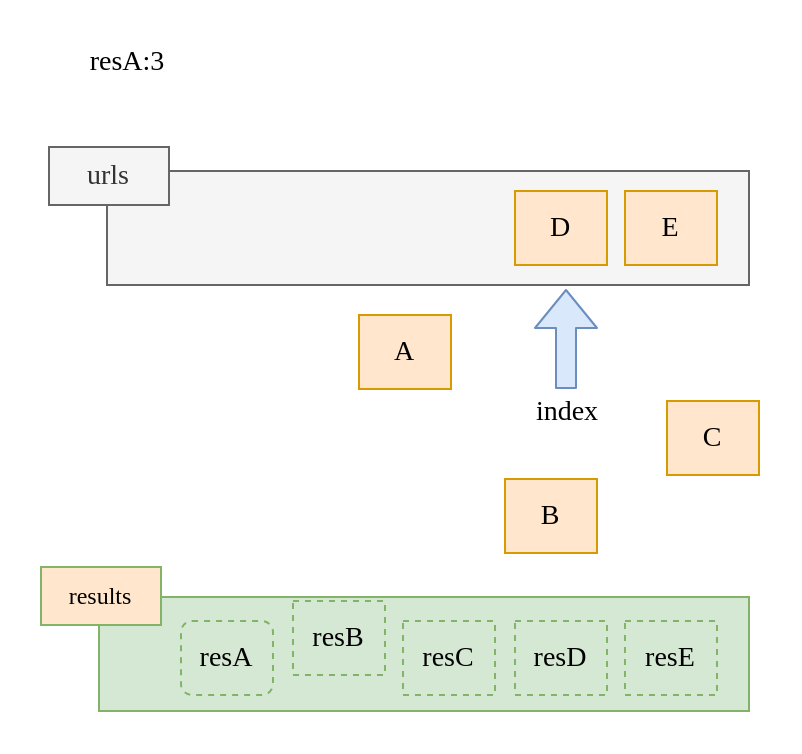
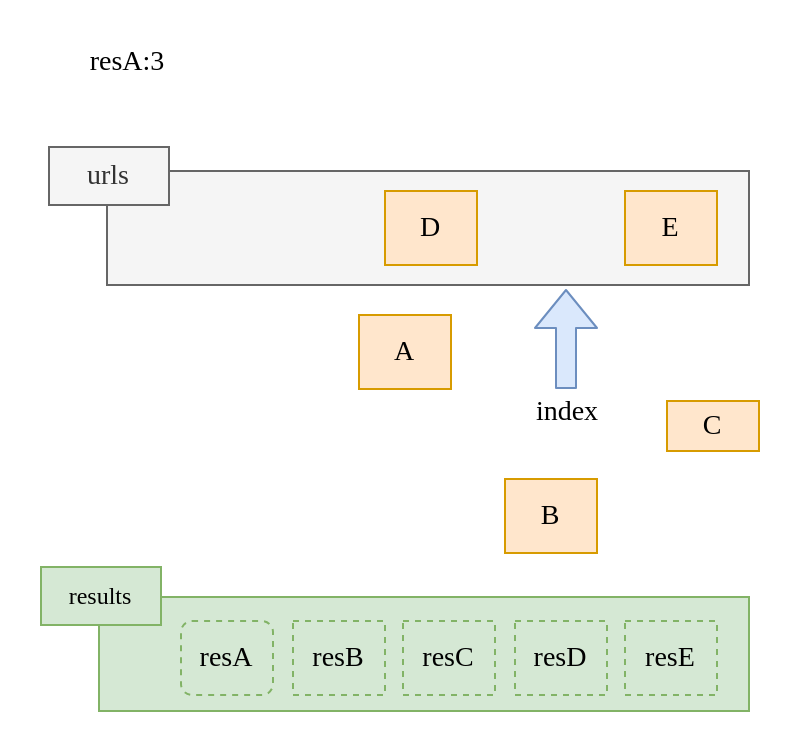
node "D": moved (561, 228) -> (431, 228)
node "C": size 92x74 -> 92x50
node "results": fillcolor #ffe6cc -> #d5e8d4
node "resB": moved (339, 638) -> (339, 658)
